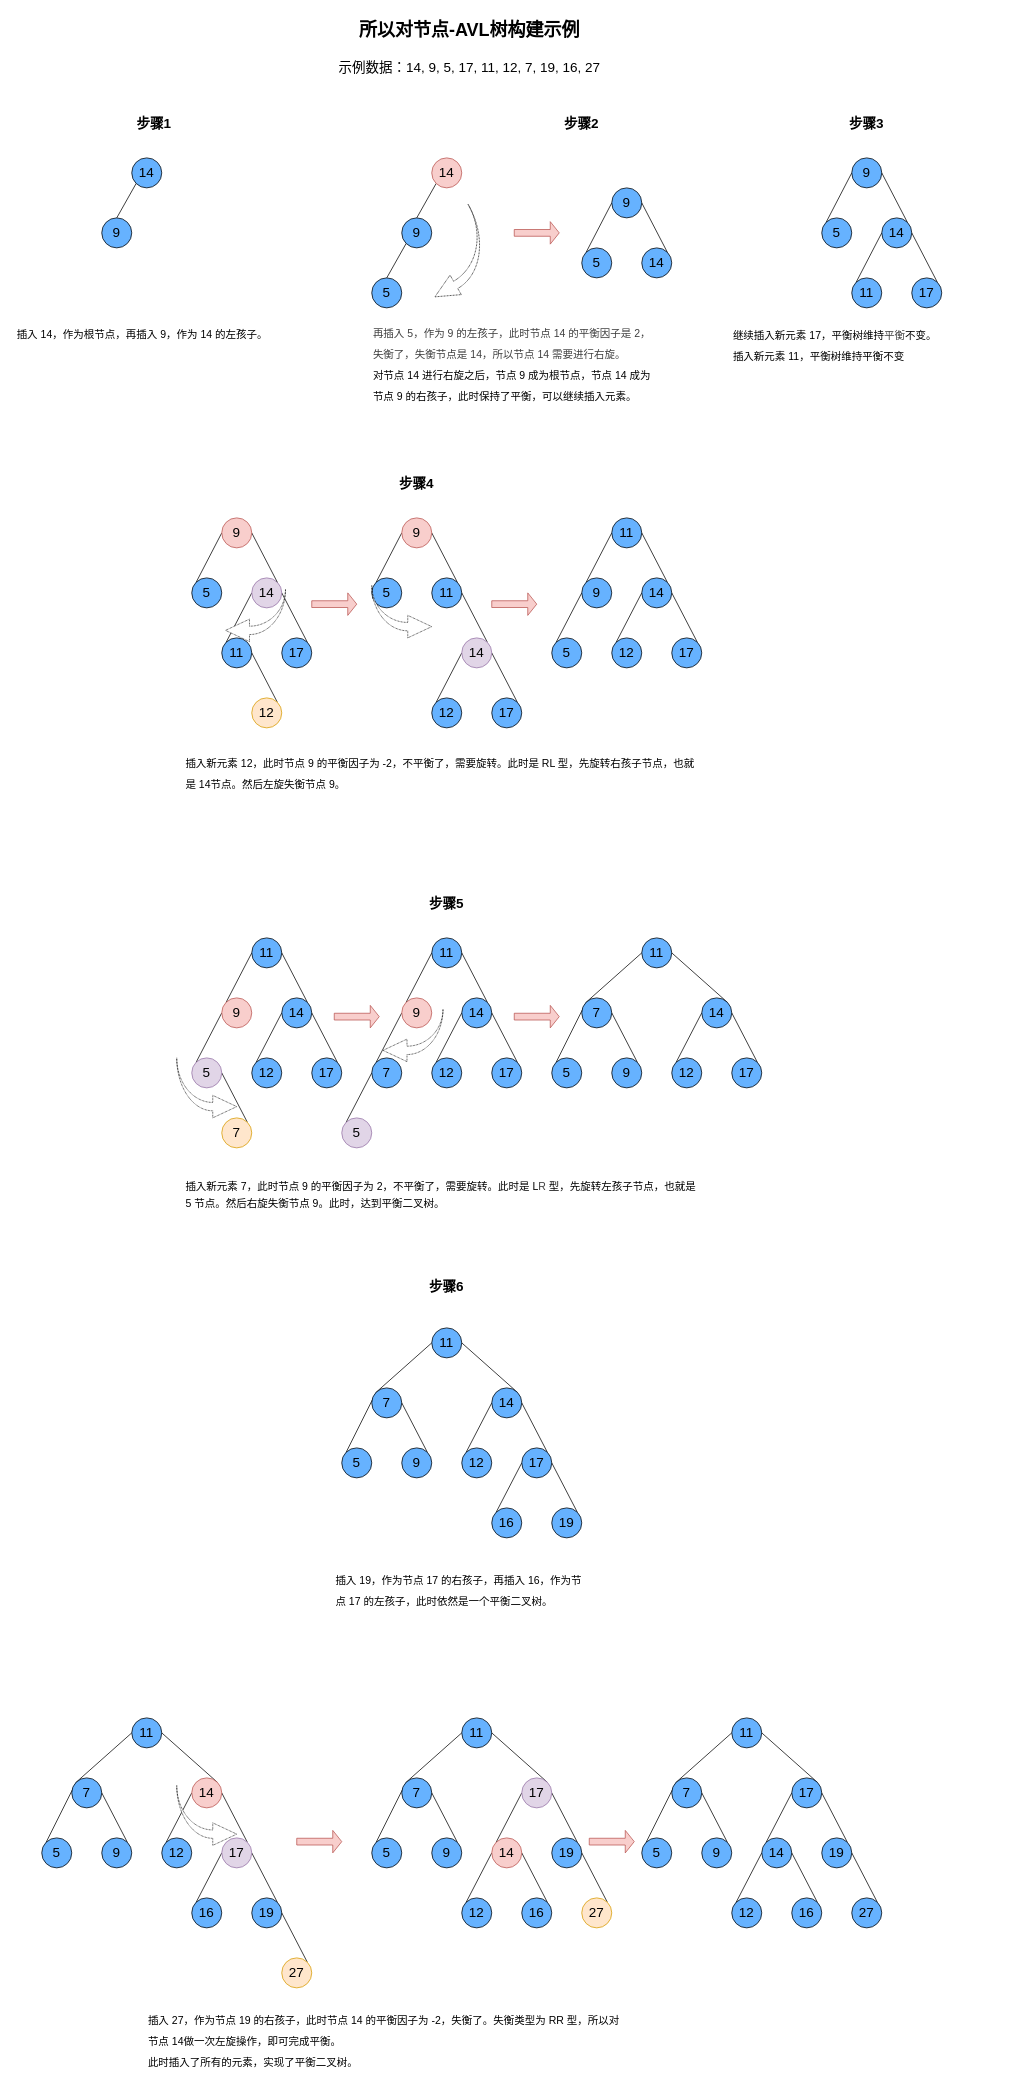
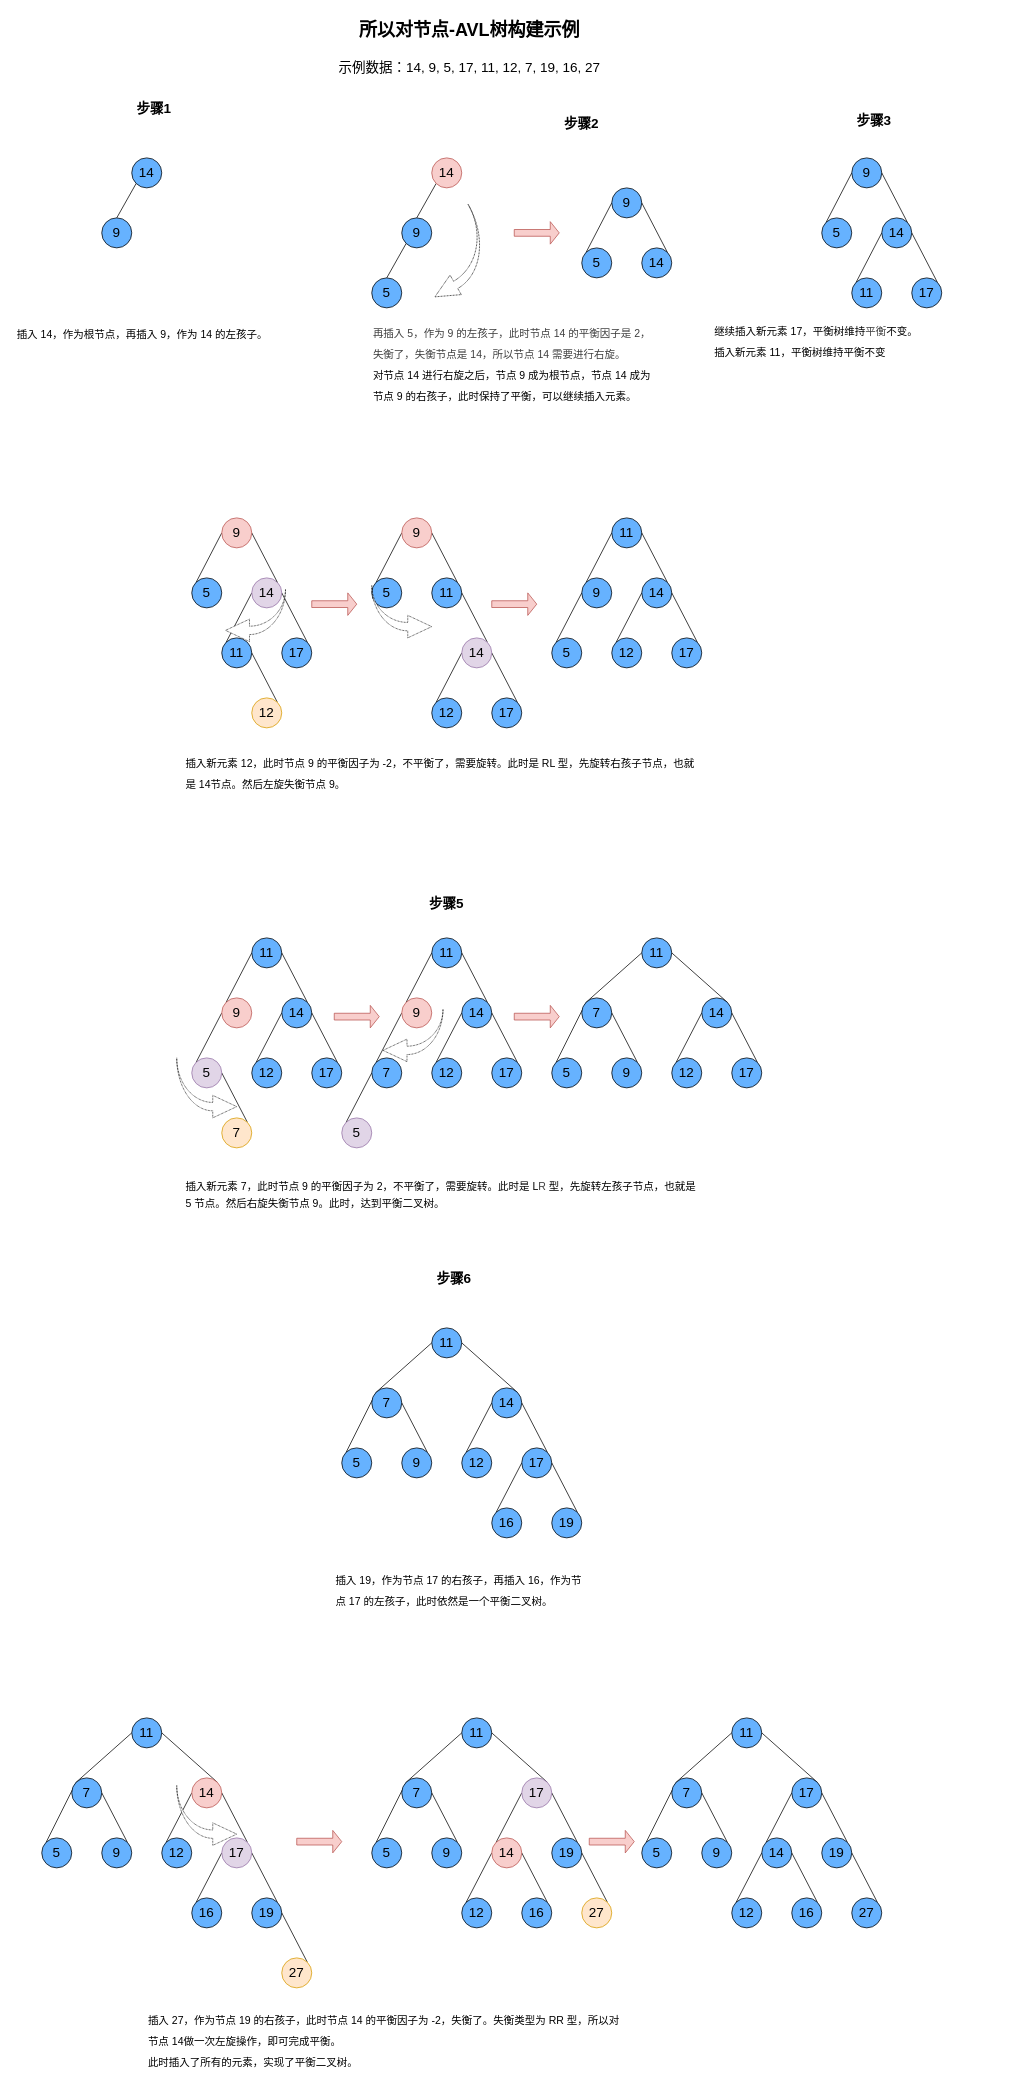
node "步骤1": moved (154, 124) -> (154, 109)
node "步骤3": moved (867, 124) -> (874, 120)
node "继续插入新元素 17，平衡树维持平衡不变。 插入新元素 11，平衡树维持平衡不变": moved (874, 345) -> (855, 342)
node "步骤4": removed
node "步骤6": moved (447, 1287) -> (454, 1279)
